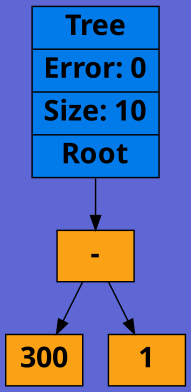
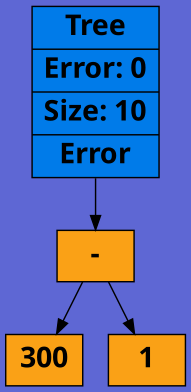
node "Tree": text "Root" -> "Error"
